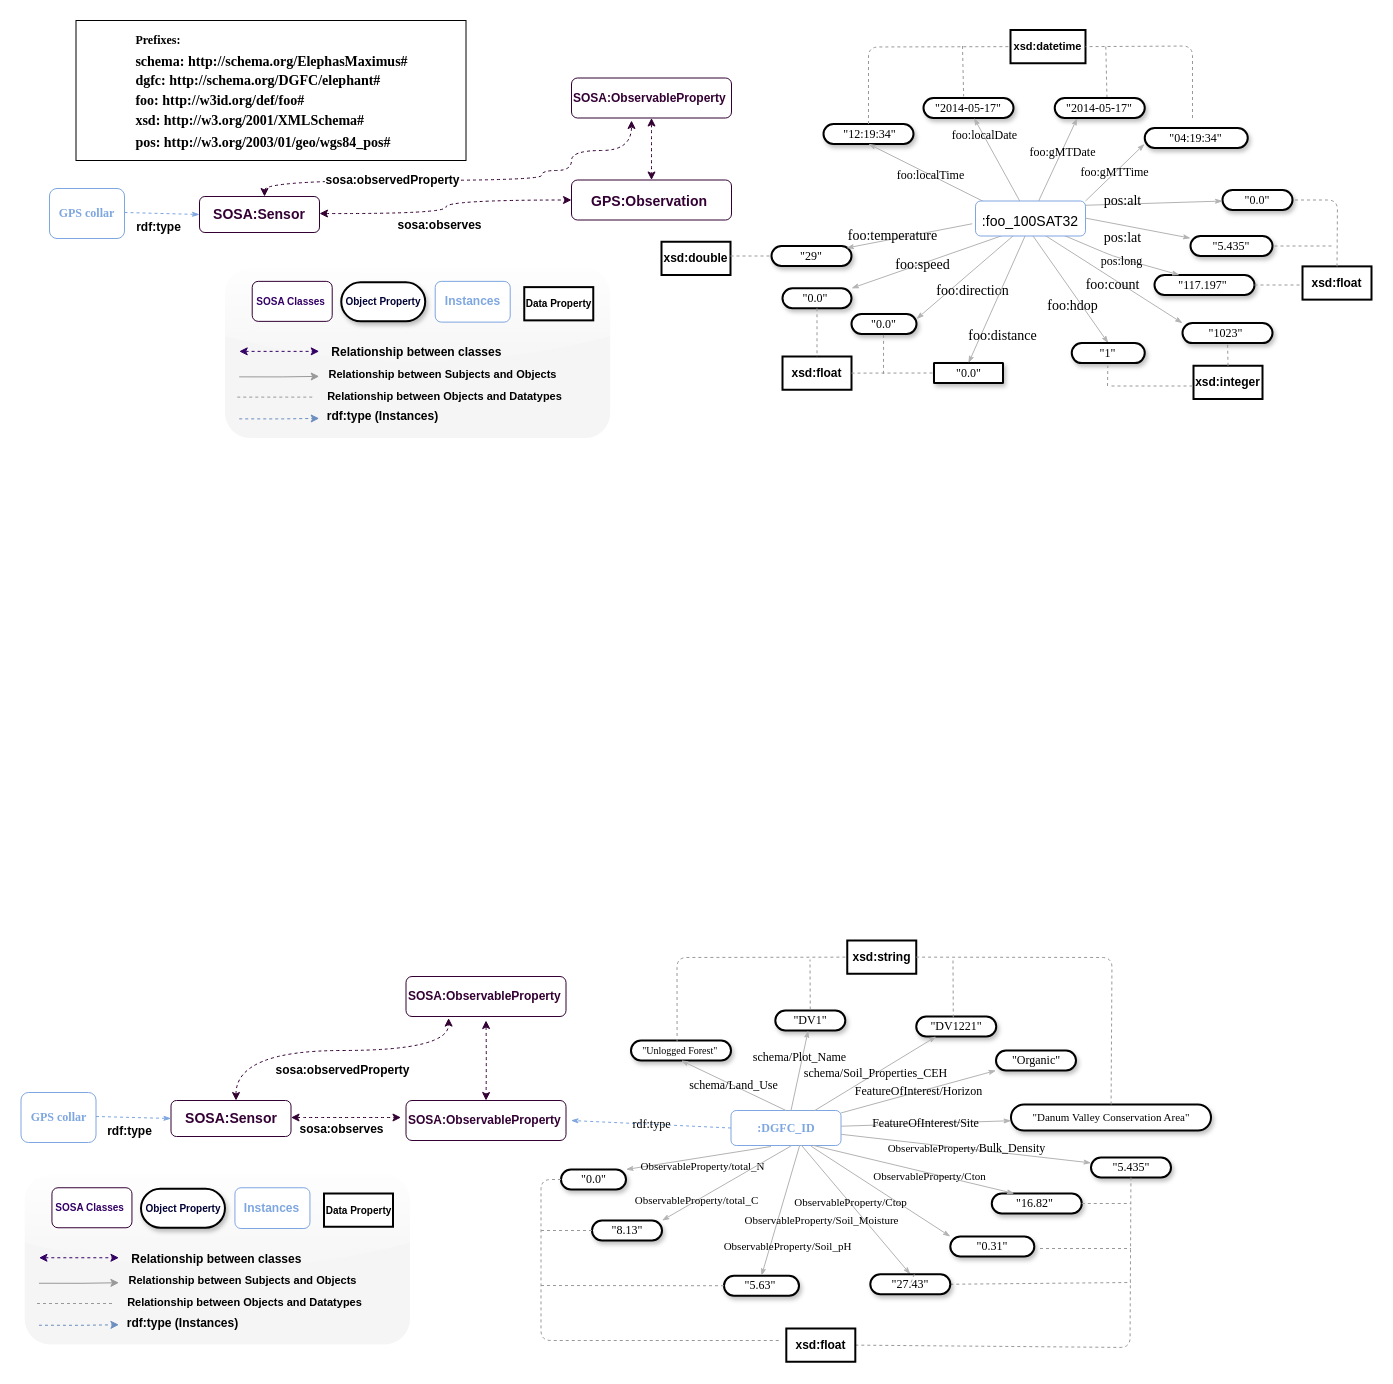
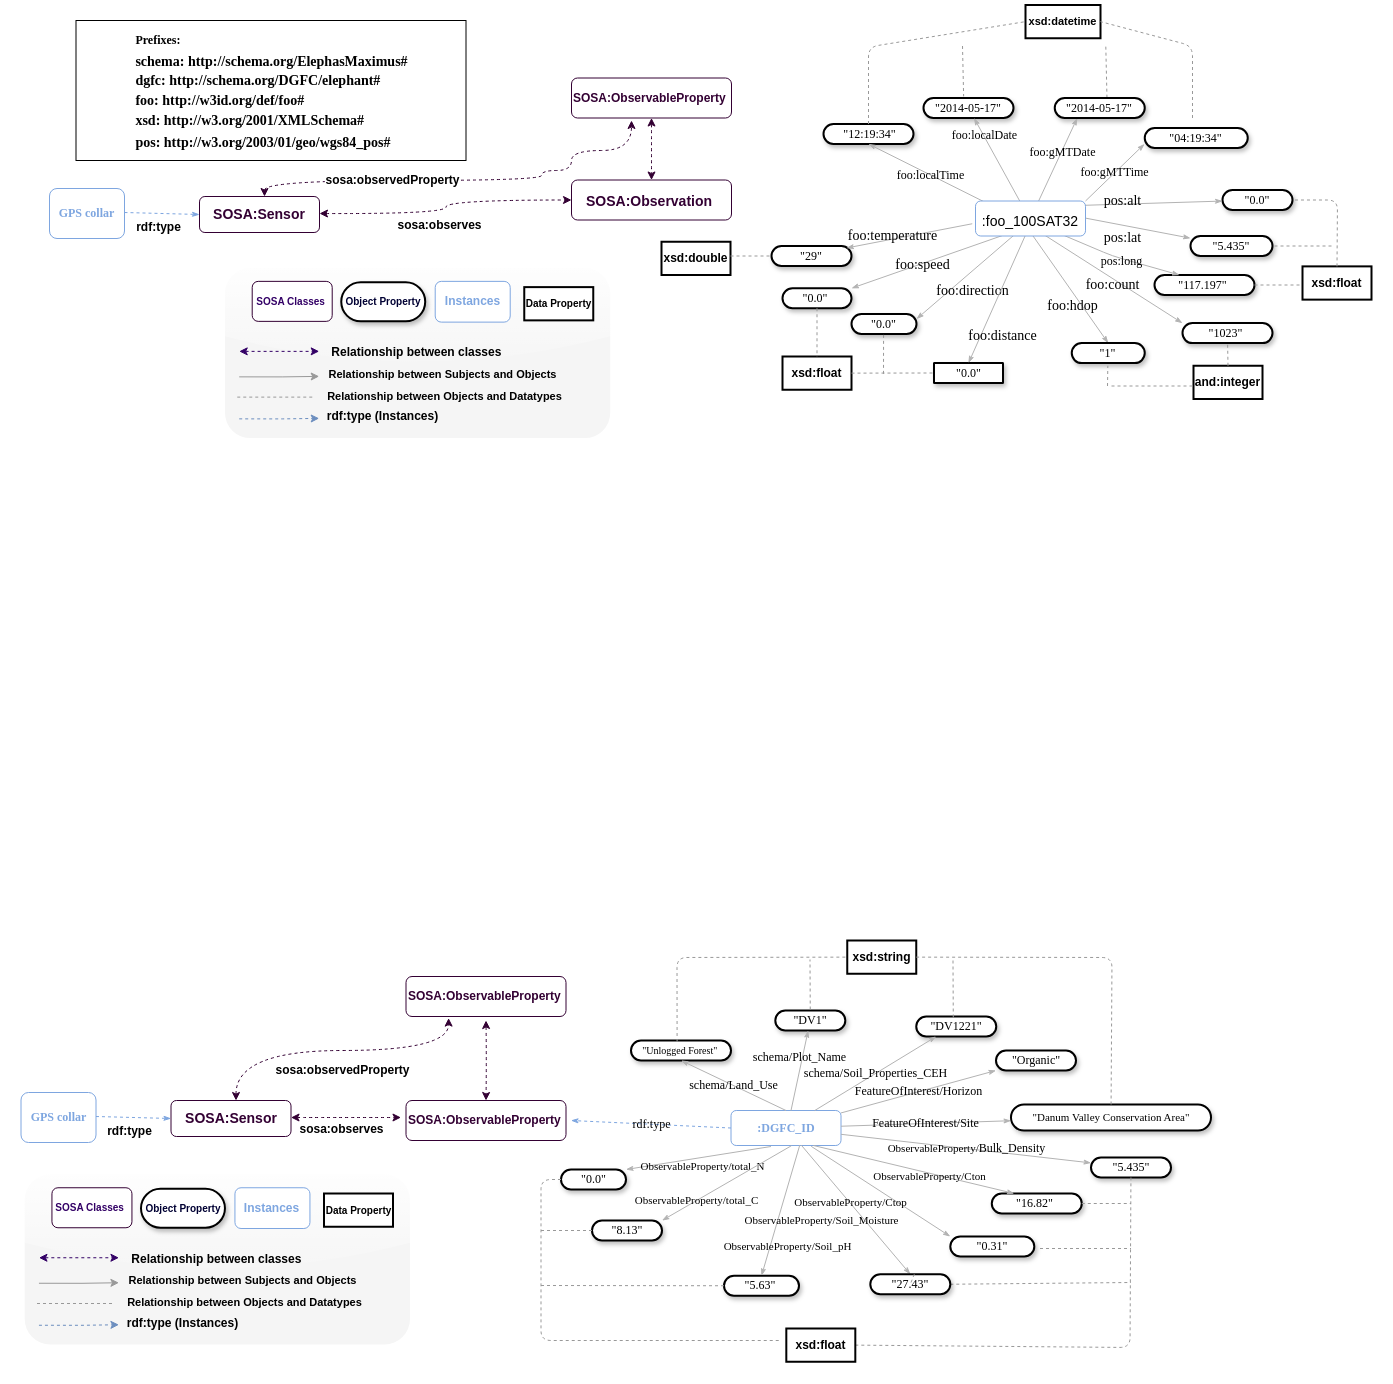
node "xsd:datetime": moved (1048, 47) -> (1063, 22)
node "GPS:Observation": label "GPS:Observation" -> "SOSA:Observation"
node "xsd:integer": label "xsd:integer" -> "and:integer"
